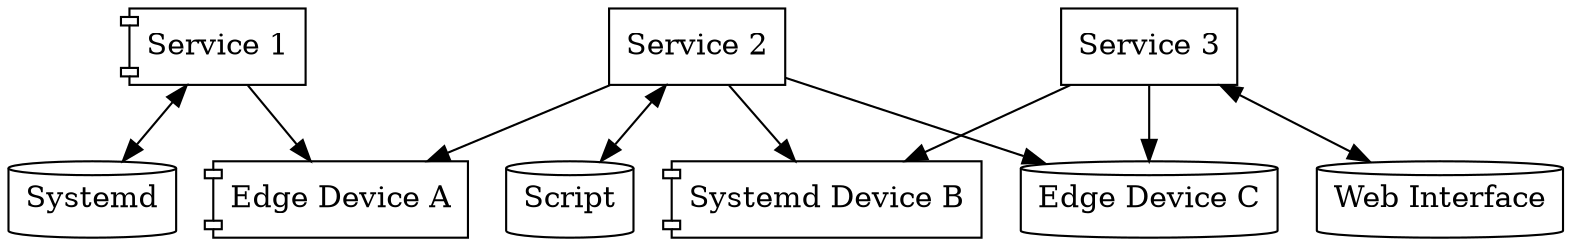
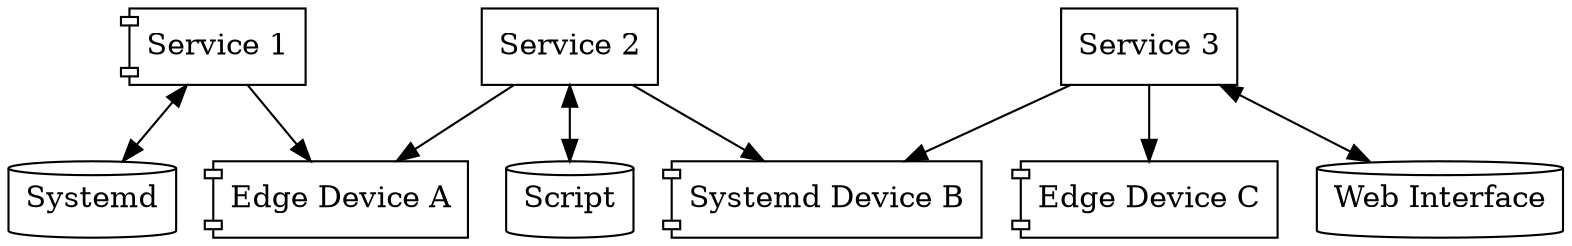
edge "Service 2" -- "Edge Device C": removed
node "Edge Device C": shape cylinder -> component
